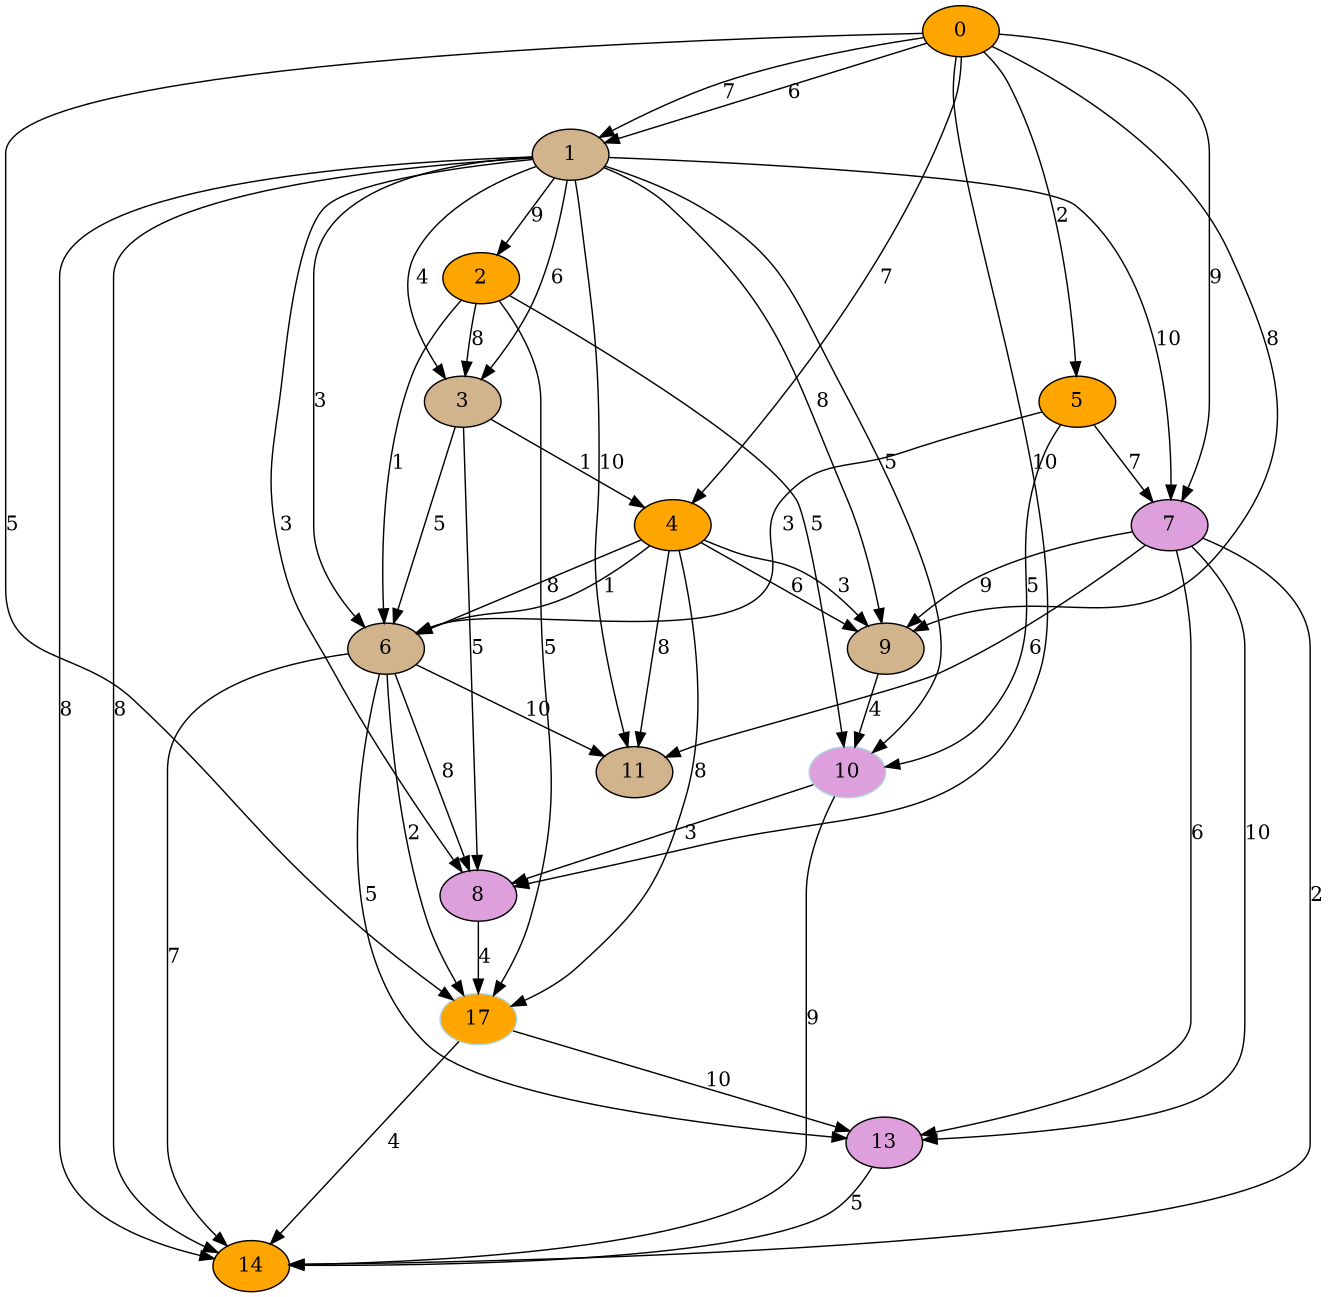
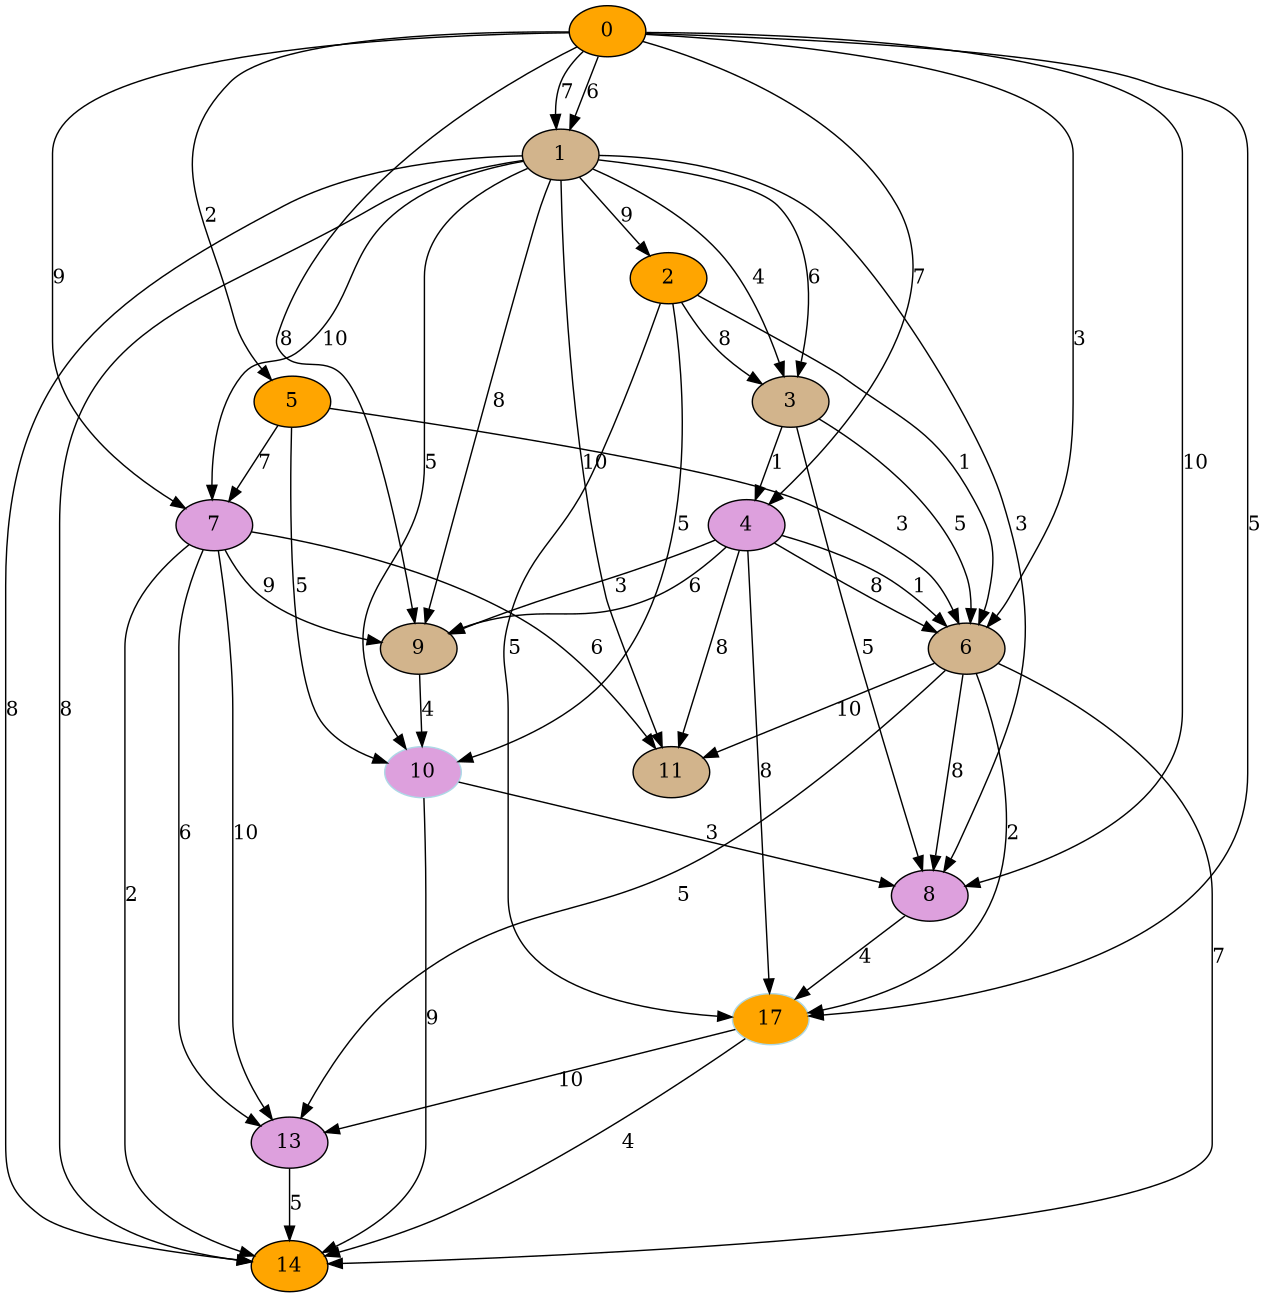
edge "1" -> "6": now "0" -> "6"
node "4": fillcolor orange -> plum
